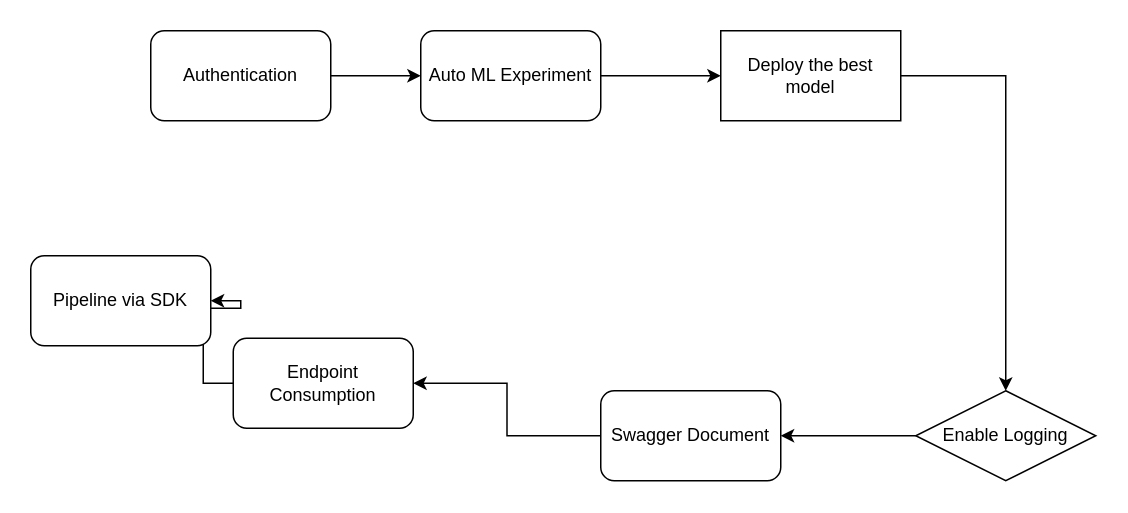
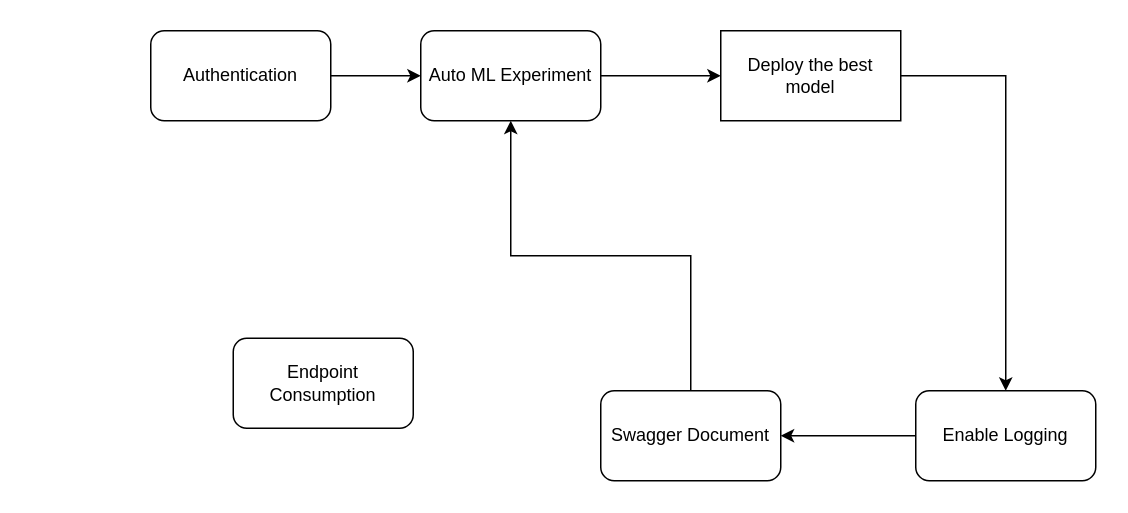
node "Pipeline via SDK": removed
edge "Endpoint Consumption" -> "Pipeline via SDK": removed
edge "Swagger Document" -> "Endpoint Consumption": now "Swagger Document" -> "Auto ML Experiment"
node "Enable Logging": shape diamond -> rounded rectangle
